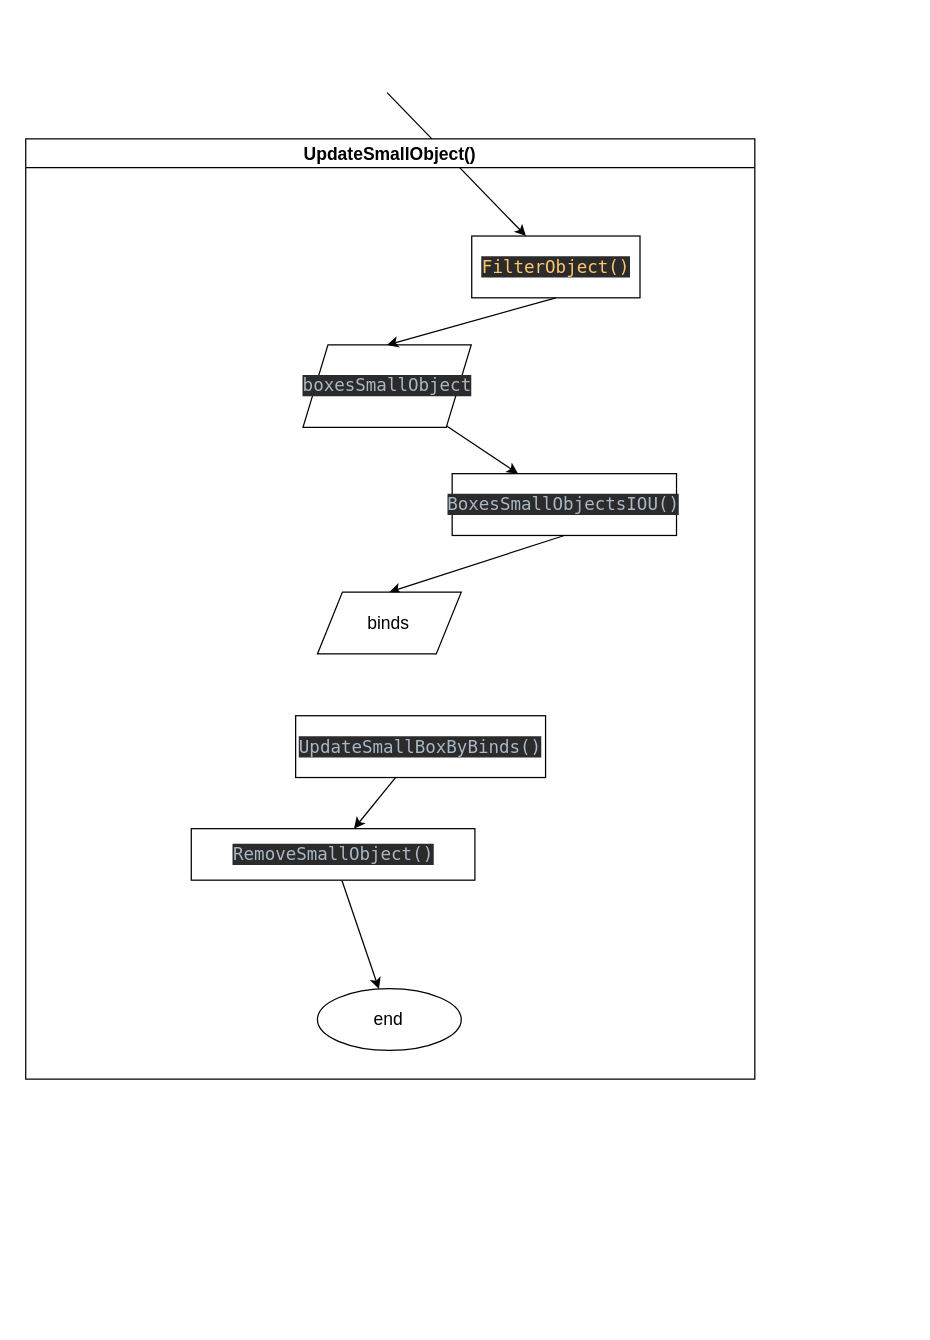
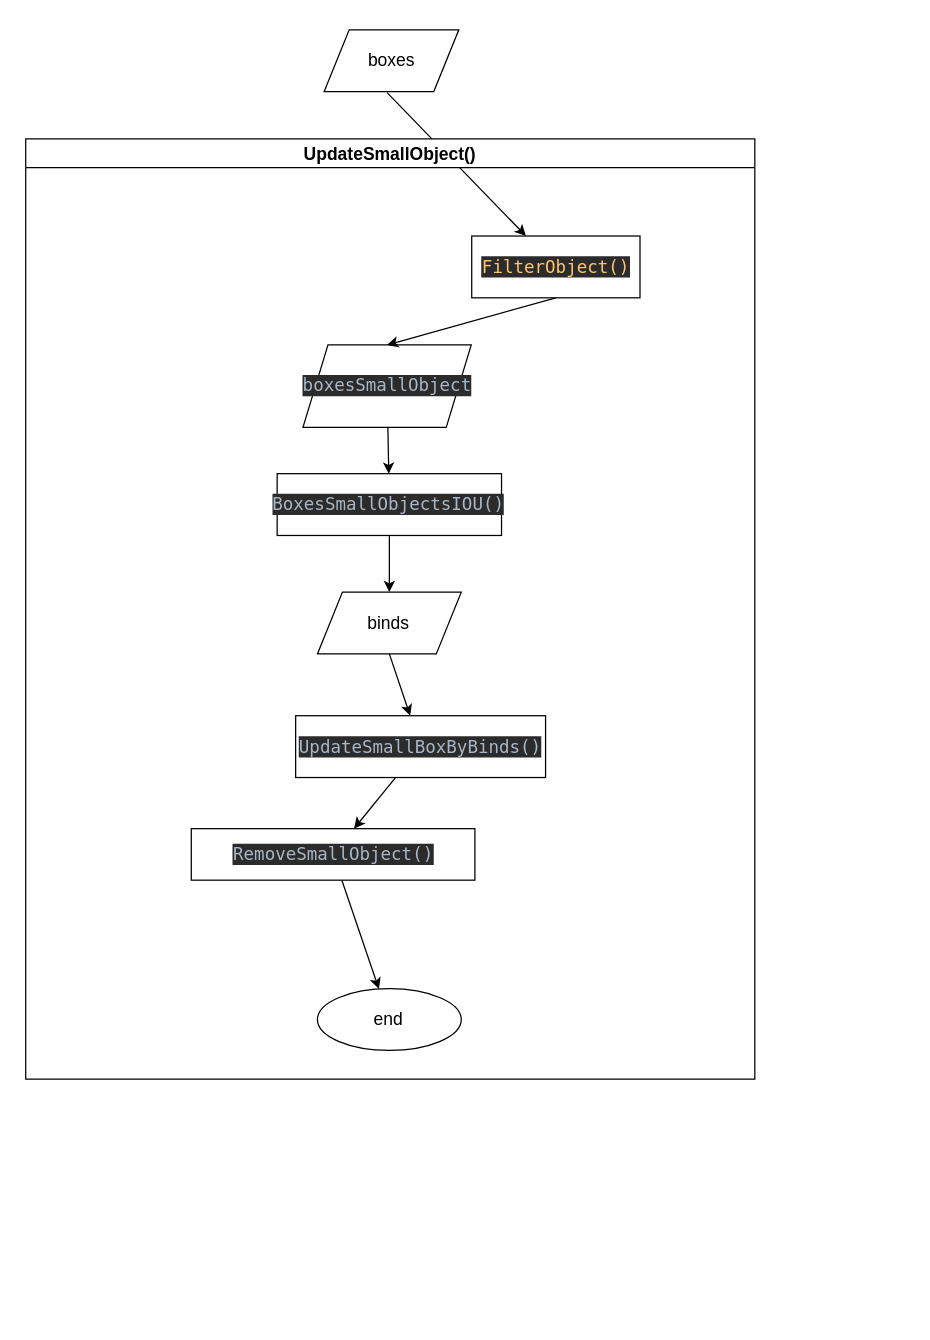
node "boxes": added
node "BoxesSmallObjectsIOU()": moved (564, 505) -> (389, 505)
edge "binds" -> "UpdateSmallBoxByBinds()": added
